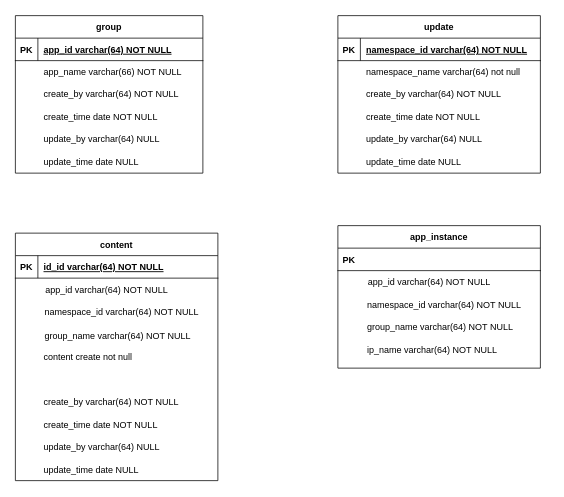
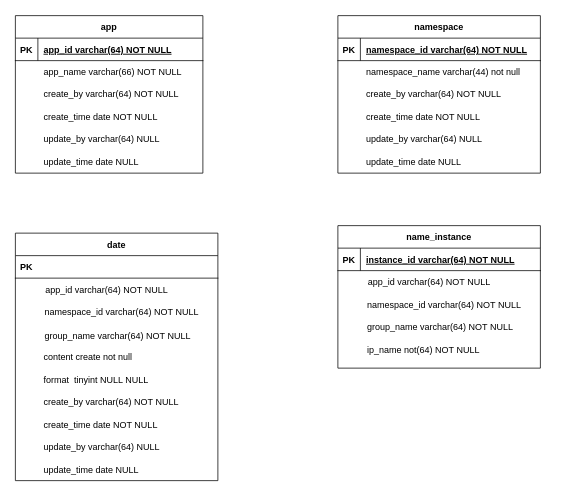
node "group": label "group" -> "app"
node "update": label "update" -> "namespace"
node "namespace_name varchar(64) not null": label "namespace_name varchar(64) not null" -> "namespace_name varchar(44) not null"
node "app_instance": label "app_instance" -> "name_instance"
node "content": label "content" -> "date"
node "instance_id varchar(64) NOT NULL": added
node "id_id varchar(64) NOT NULL": removed
node "ip_name varchar(64) NOT NULL": label "ip_name varchar(64) NOT NULL" -> "ip_name not(64) NOT NULL"
node "format tinyint NULL NULL": added
